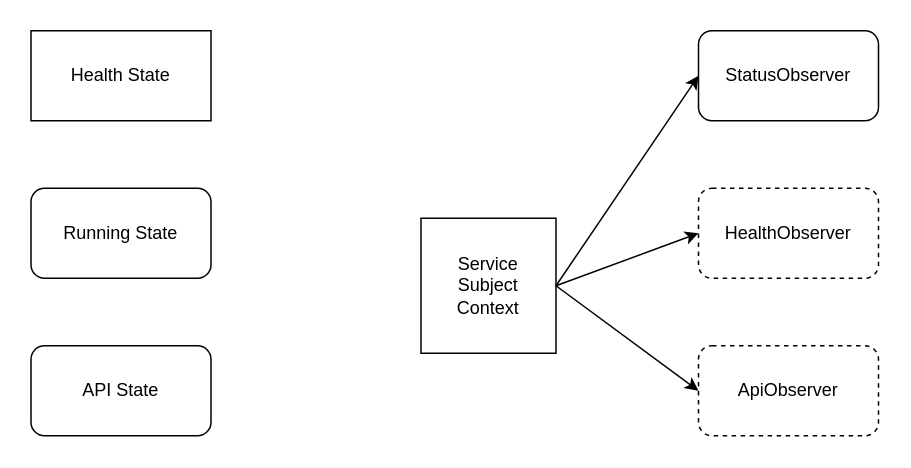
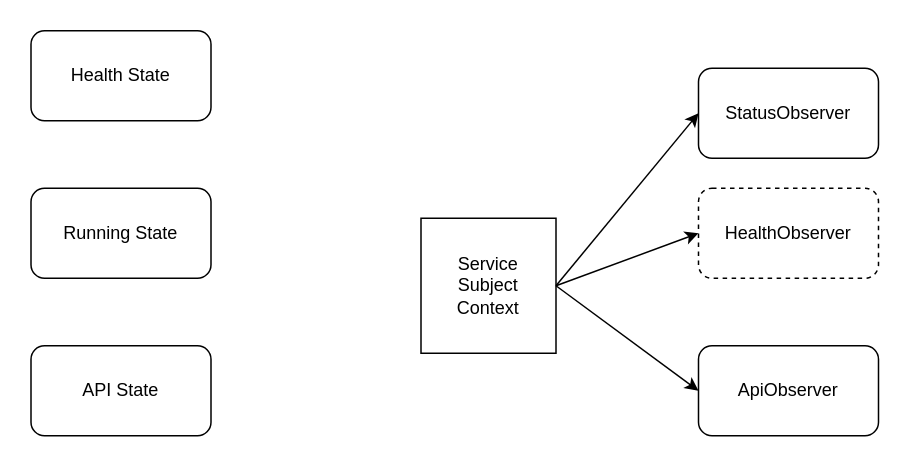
node "Health State": shape rectangle -> rounded rectangle
node "StatusObserver": moved (788, 76) -> (788, 113)
node "ApiObserver": style dashed -> solid
